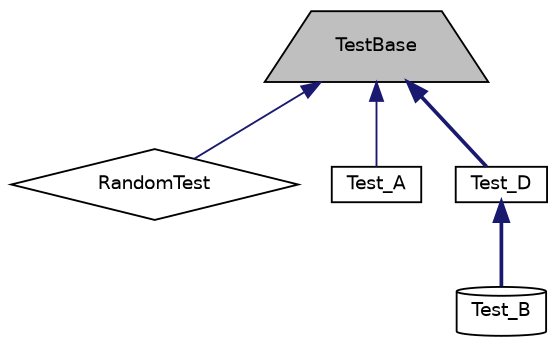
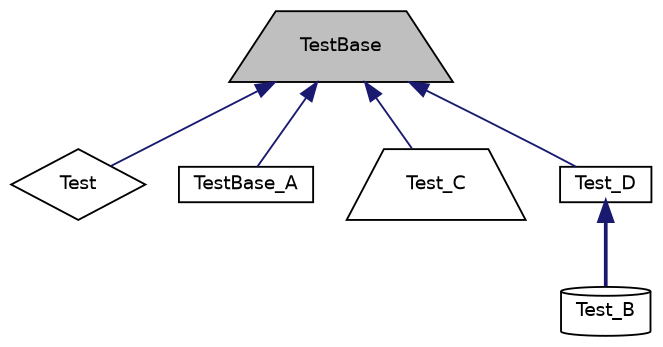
edge "Test_D" -> "TestBase": style bold -> solid
node "RandomTest": label "RandomTest" -> "Test"
node "Test_A": label "Test_A" -> "TestBase_A"
node "Test_C": added
